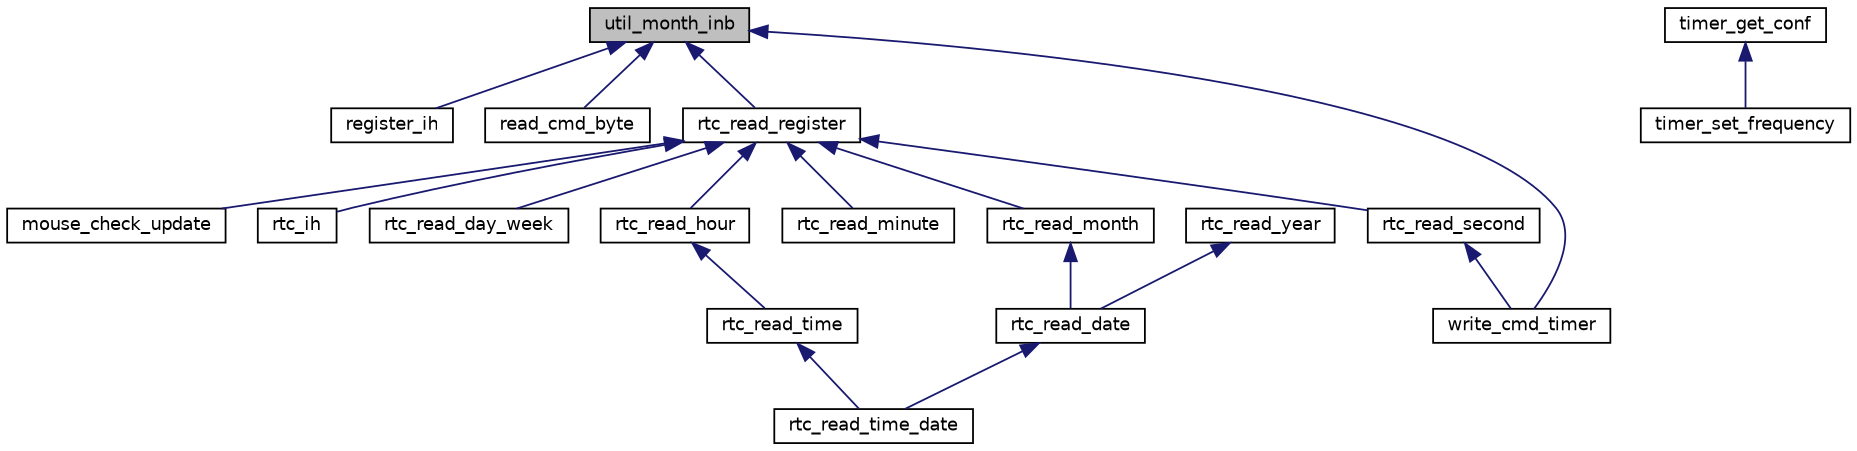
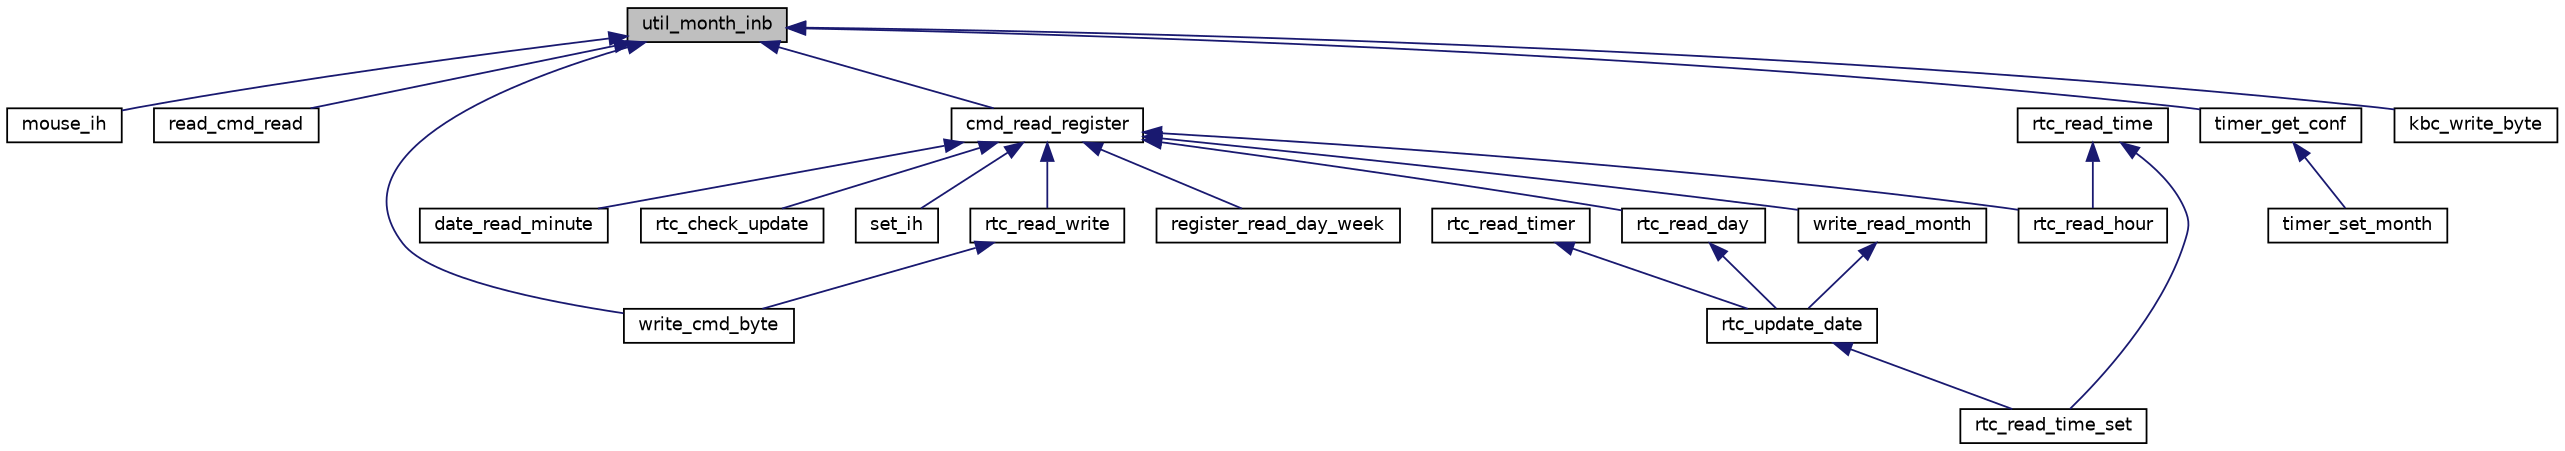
edge "timer_get_conf" -> "util_month_inb": added
node "register_ih": label "register_ih" -> "mouse_ih"
node "read_cmd_byte": label "read_cmd_byte" -> "read_cmd_read"
node "rtc_read_register": label "rtc_read_register" -> "cmd_read_register"
node "timer_set_frequency": label "timer_set_frequency" -> "timer_set_month"
node "kbc_write_byte": added
node "mouse_check_update": label "mouse_check_update" -> "rtc_check_update"
node "rtc_ih": label "rtc_ih" -> "set_ih"
node "rtc_read_day_week": label "rtc_read_day_week" -> "register_read_day_week"
node "rtc_read_minute": label "rtc_read_minute" -> "date_read_minute"
node "rtc_read_month": label "rtc_read_month" -> "write_read_month"
node "rtc_read_year": label "rtc_read_year" -> "rtc_read_timer"
node "rtc_read_second": label "rtc_read_second" -> "rtc_read_write"
node "rtc_read_day": added
edge "rtc_read_time" -> "rtc_read_hour": reversed
node "rtc_read_date": label "rtc_read_date" -> "rtc_update_date"
node "write_cmd_timer": label "write_cmd_timer" -> "write_cmd_byte"
node "rtc_read_time_date": label "rtc_read_time_date" -> "rtc_read_time_set"
